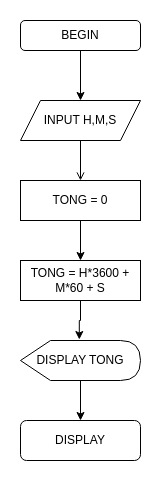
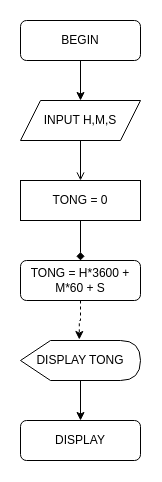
node "BEGIN": size 120x30 -> 120x40
edge "TONG = 0" -> "TONG = H*3600 + M*60 + S": arrowhead classic -> diamond
node "TONG = H*3600 + M*60 + S": shape rectangle -> rounded rectangle
edge "TONG = H*3600 + M*60 + S" -> "DISPLAY TONG": style solid -> dashed
